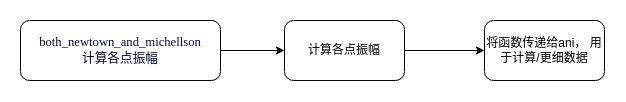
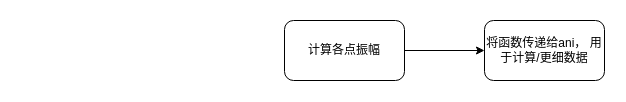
node "both_newtown_and_michellson 计算各点振幅": removed
edge "both_newtown_and_michellson 计算各点振幅" -> "计算各点振幅": removed
